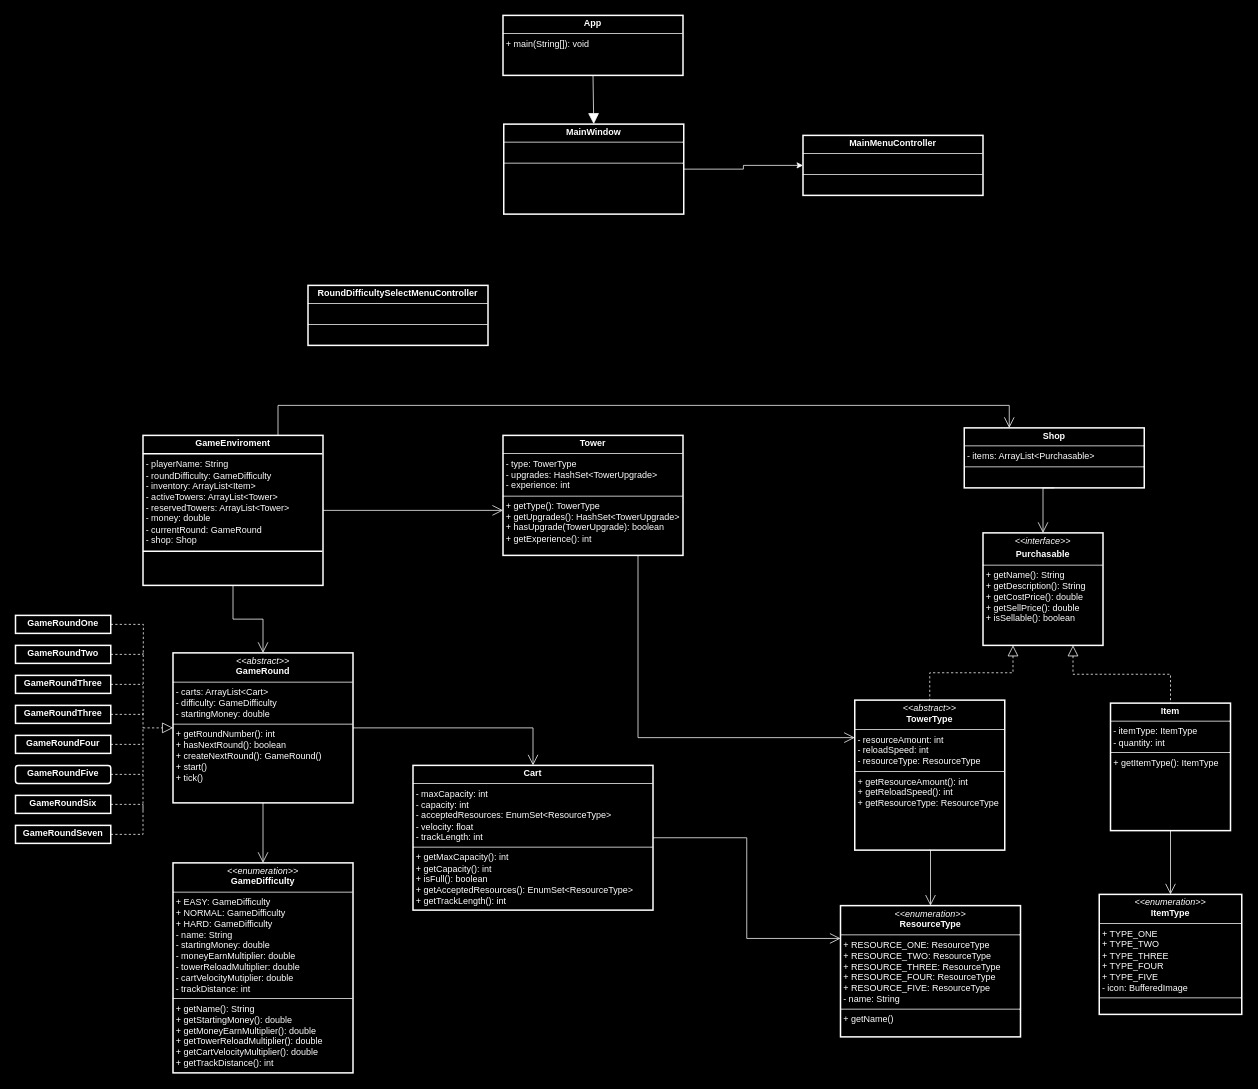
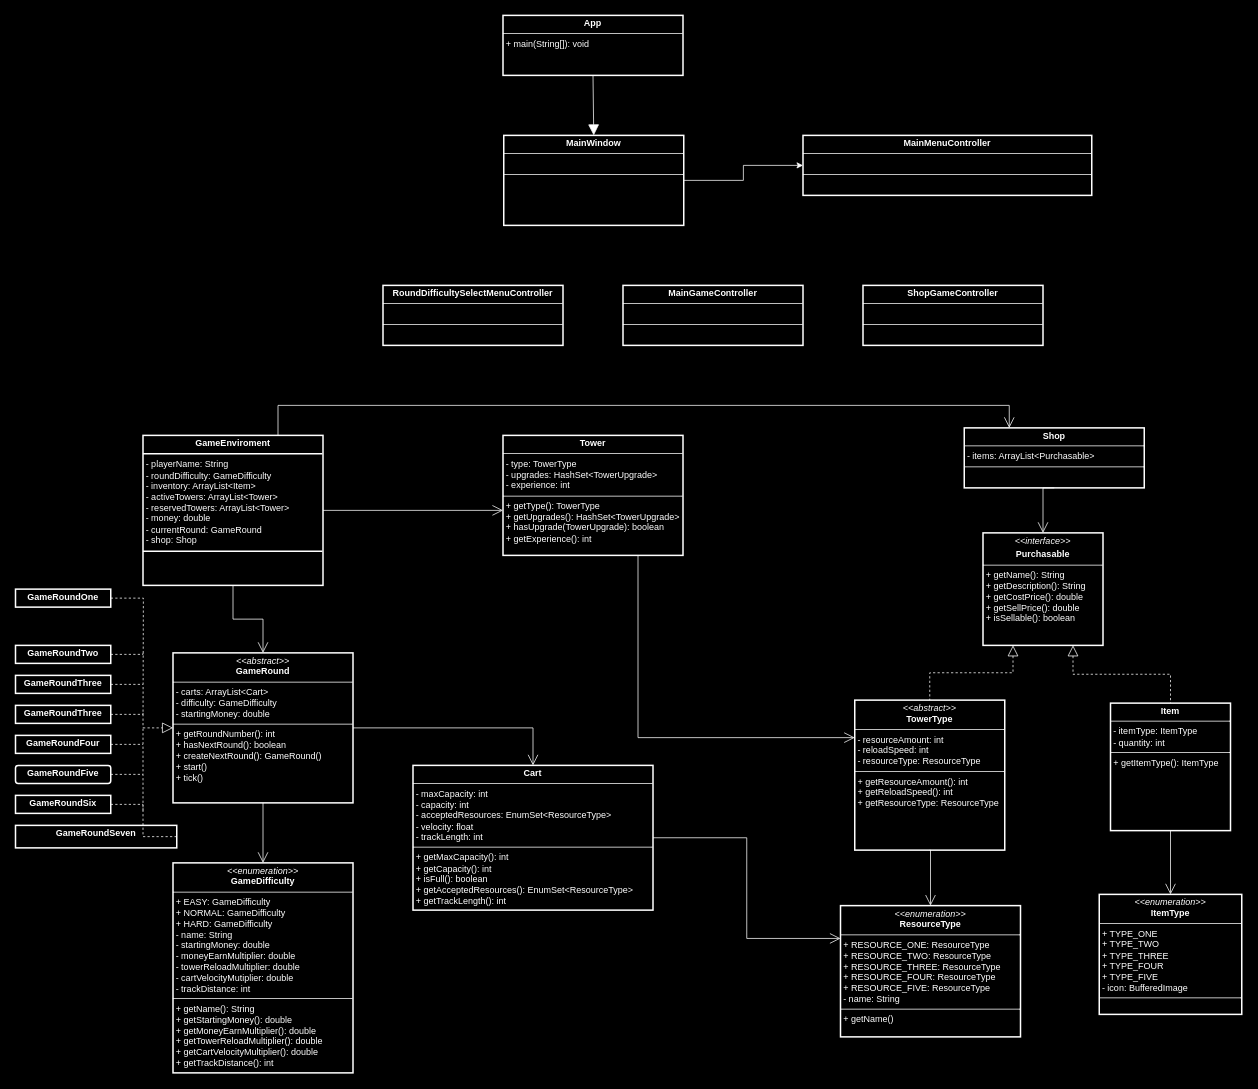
node "MainMenuController": size 180x60 -> 289x60
node "MainWindow": moved (594, 169) -> (594, 180)
node "RoundDifficultySelectMenuController": moved (398, 315) -> (473, 315)
node "MainGameController": added
node "ShopGameController": added
node "GameRoundOne": moved (63, 624) -> (63, 598)
node "GameRoundSeven": size 95x18 -> 161x23
